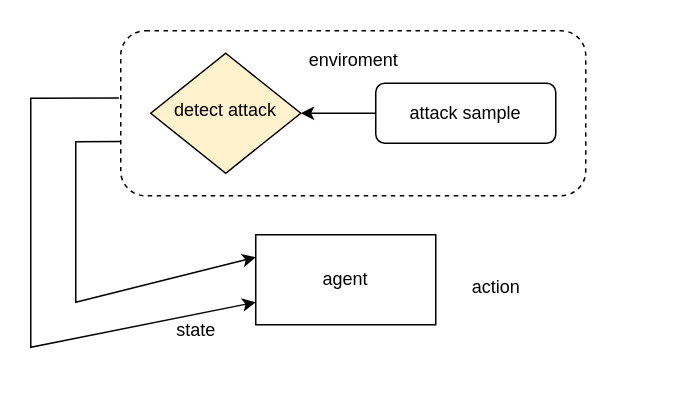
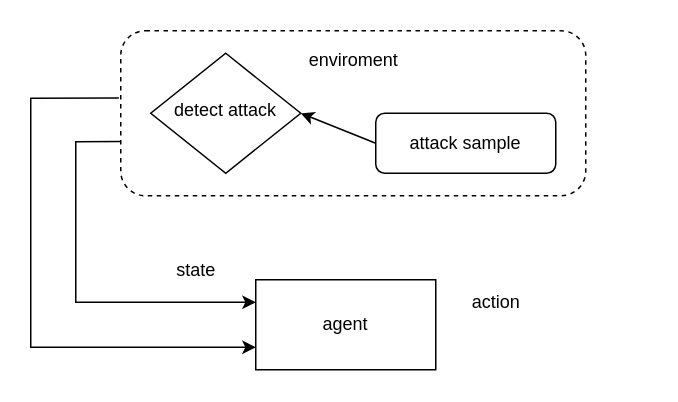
node "detect attack": fillcolor #fff2cc -> #ffffff
node "attack sample": moved (466, 113) -> (466, 143)
node "agent": moved (346, 280) -> (346, 325)
node "action": moved (496, 287) -> (496, 302)
node "state": moved (196, 331) -> (196, 271)
